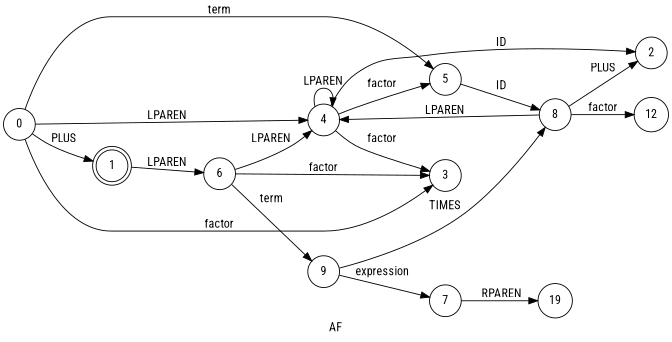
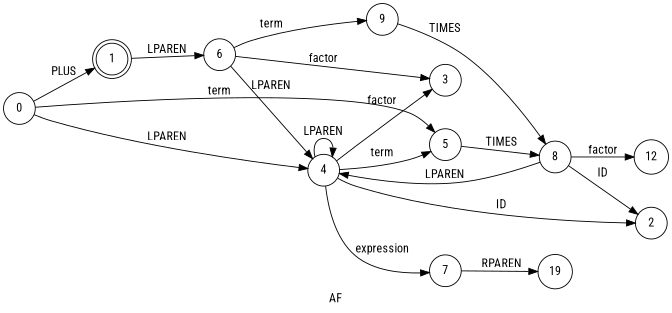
edge "8" -> "2": label "PLUS" -> "ID"
edge "4" -> "5": label "factor" -> "term"
edge "5" -> "8": label "ID" -> "TIMES"
edge "0" -> "3": removed, label "factor"
edge "9" -> "7": now "4" -> "7"
